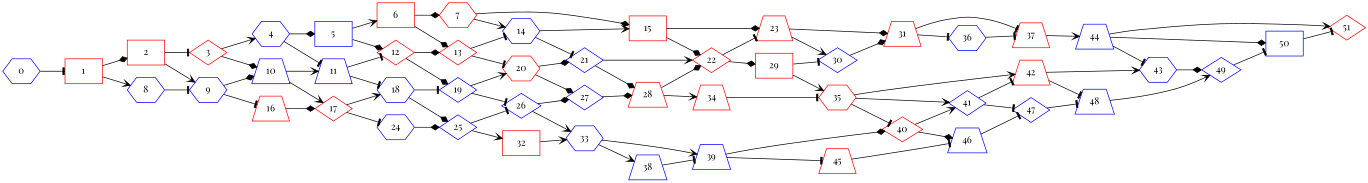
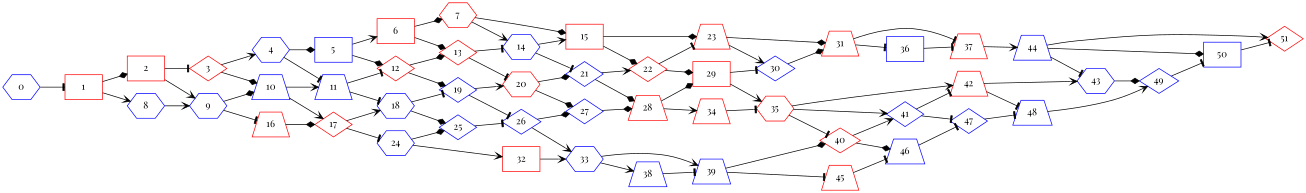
node "36": shape hexagon -> box
edge "28" -> "22": now "28" -> "29"
edge "8" -> "9": arrowhead tee -> vee
edge "25" -> "32": now "24" -> "32"
